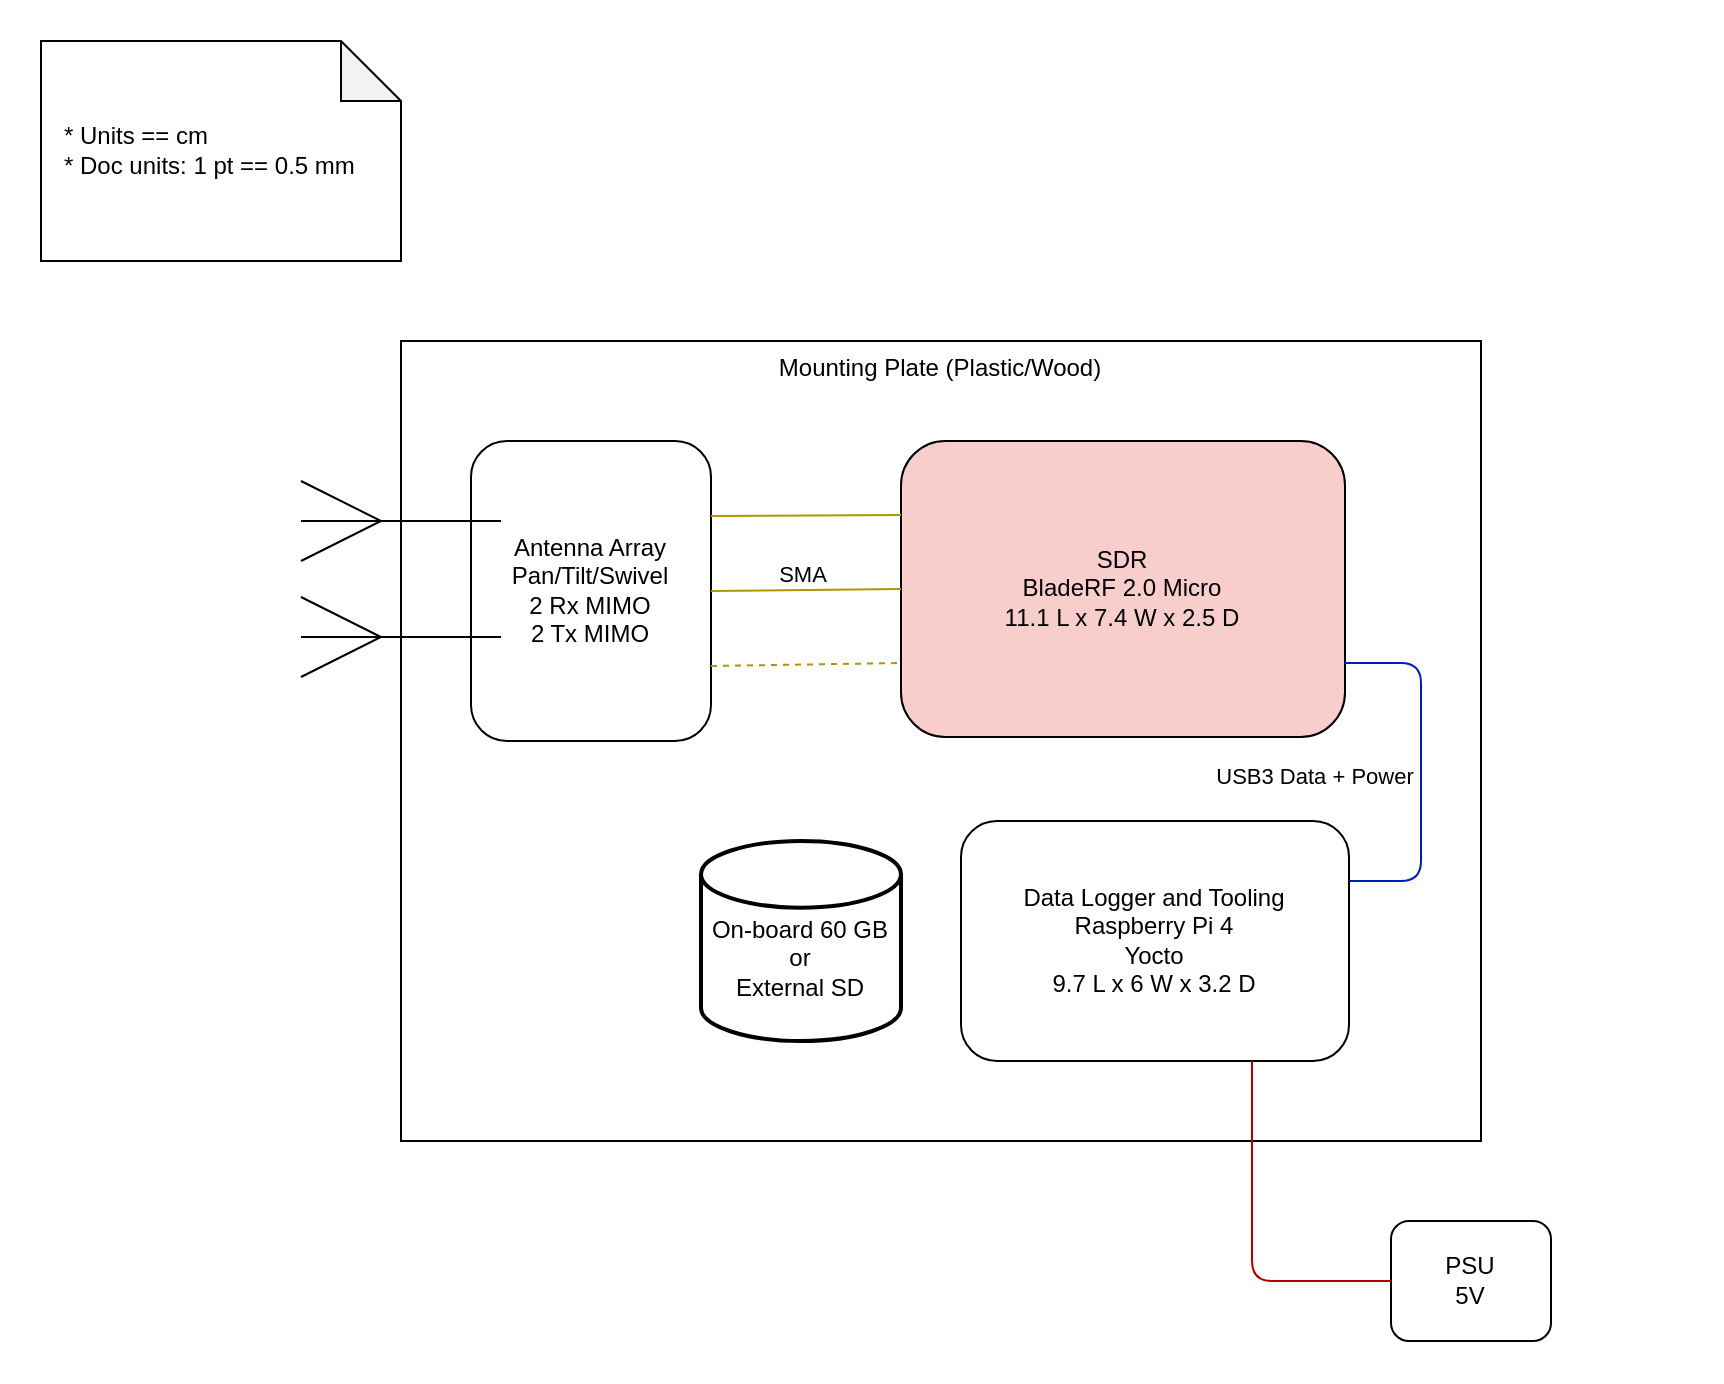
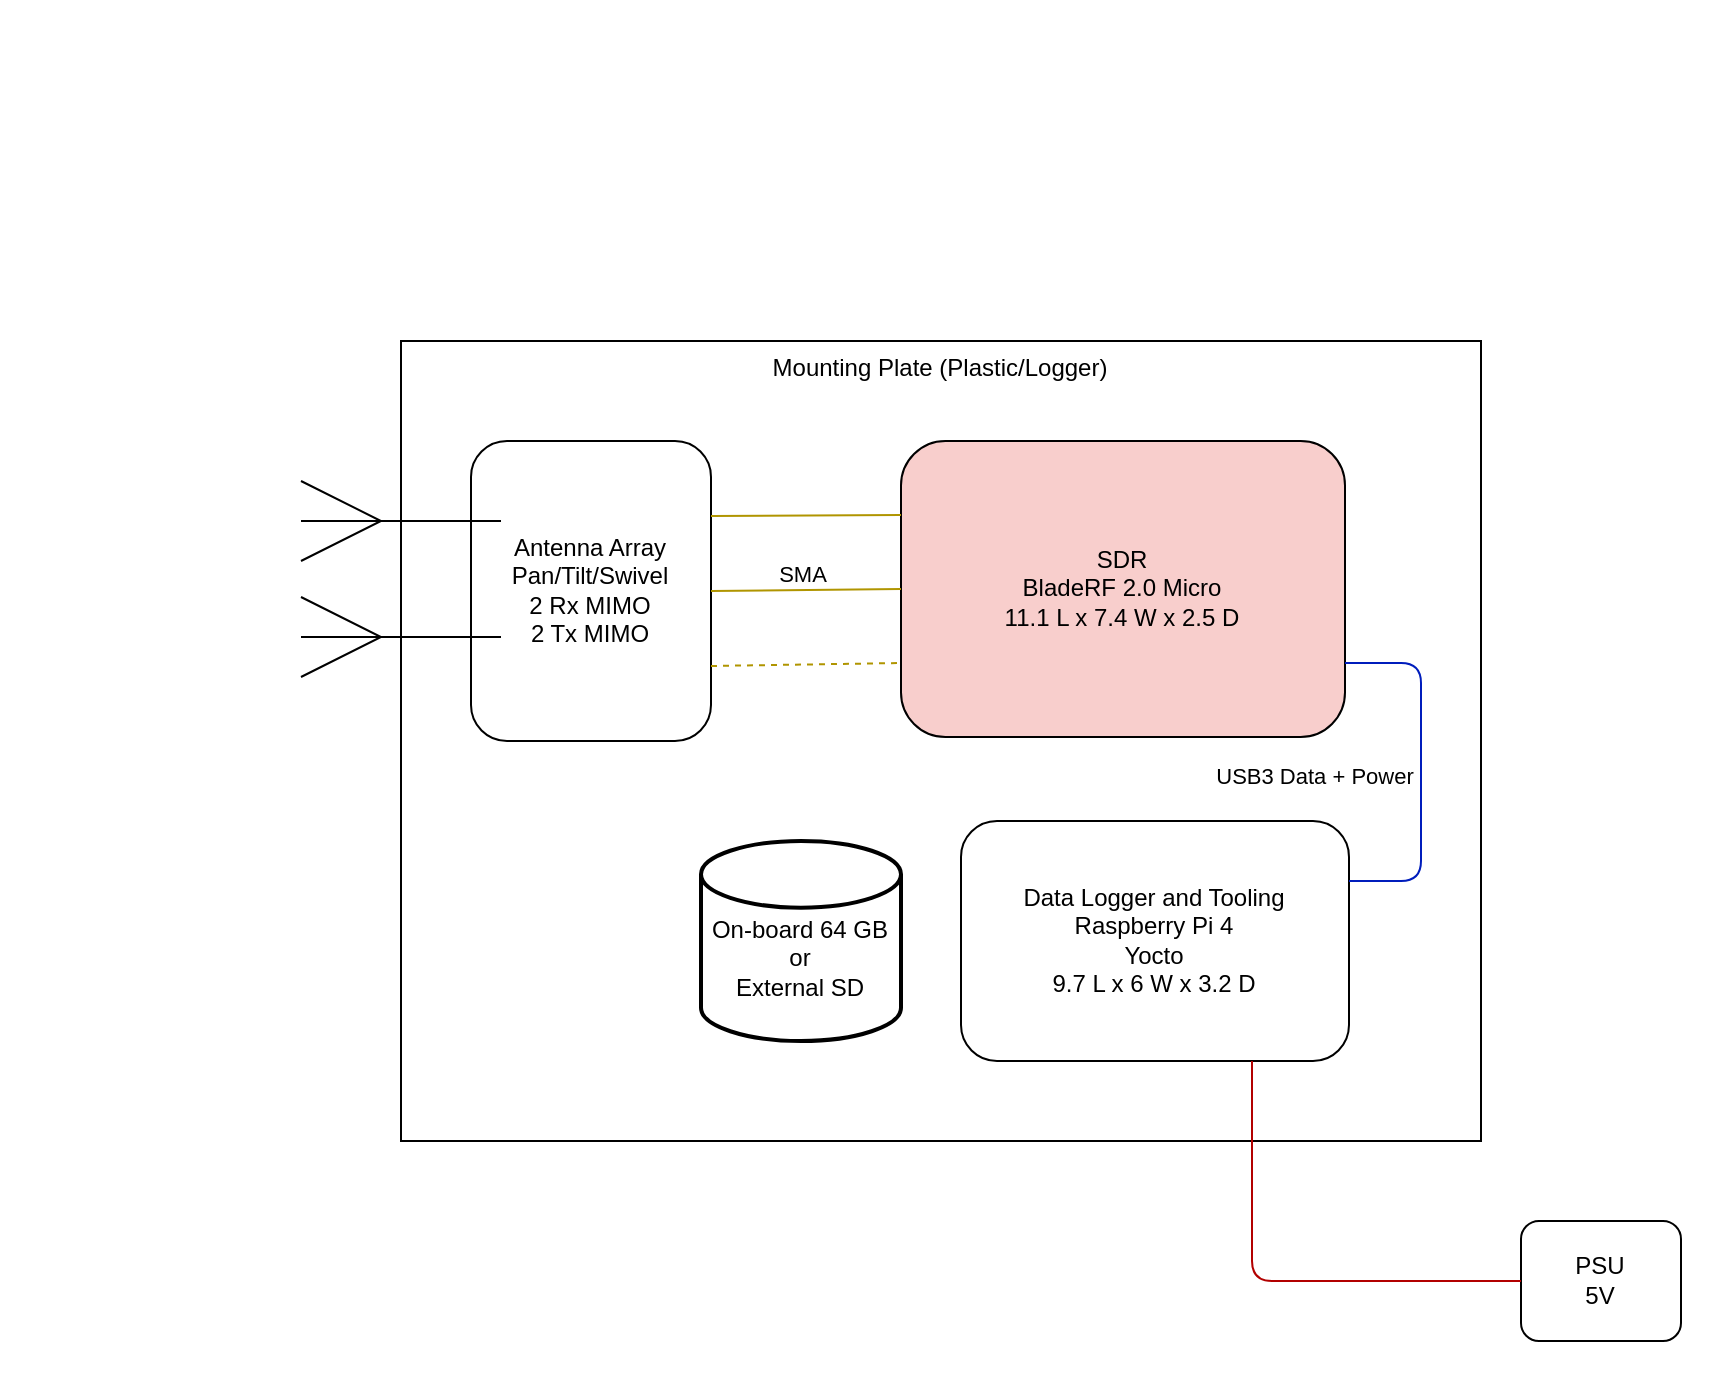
node "* Units == cm * Doc units: 1 pt == 0.5 mm": removed
node "Mounting Plate (Plastic/Wood)": label "Mounting Plate (Plastic/Wood)" -> "Mounting Plate (Plastic/Logger)"
node "On-board 60 GB or External SD": label "On-board 60 GB or External SD" -> "On-board 64 GB or External SD"
node "PSU 5V": moved (1471, 1281) -> (1601, 1281)
